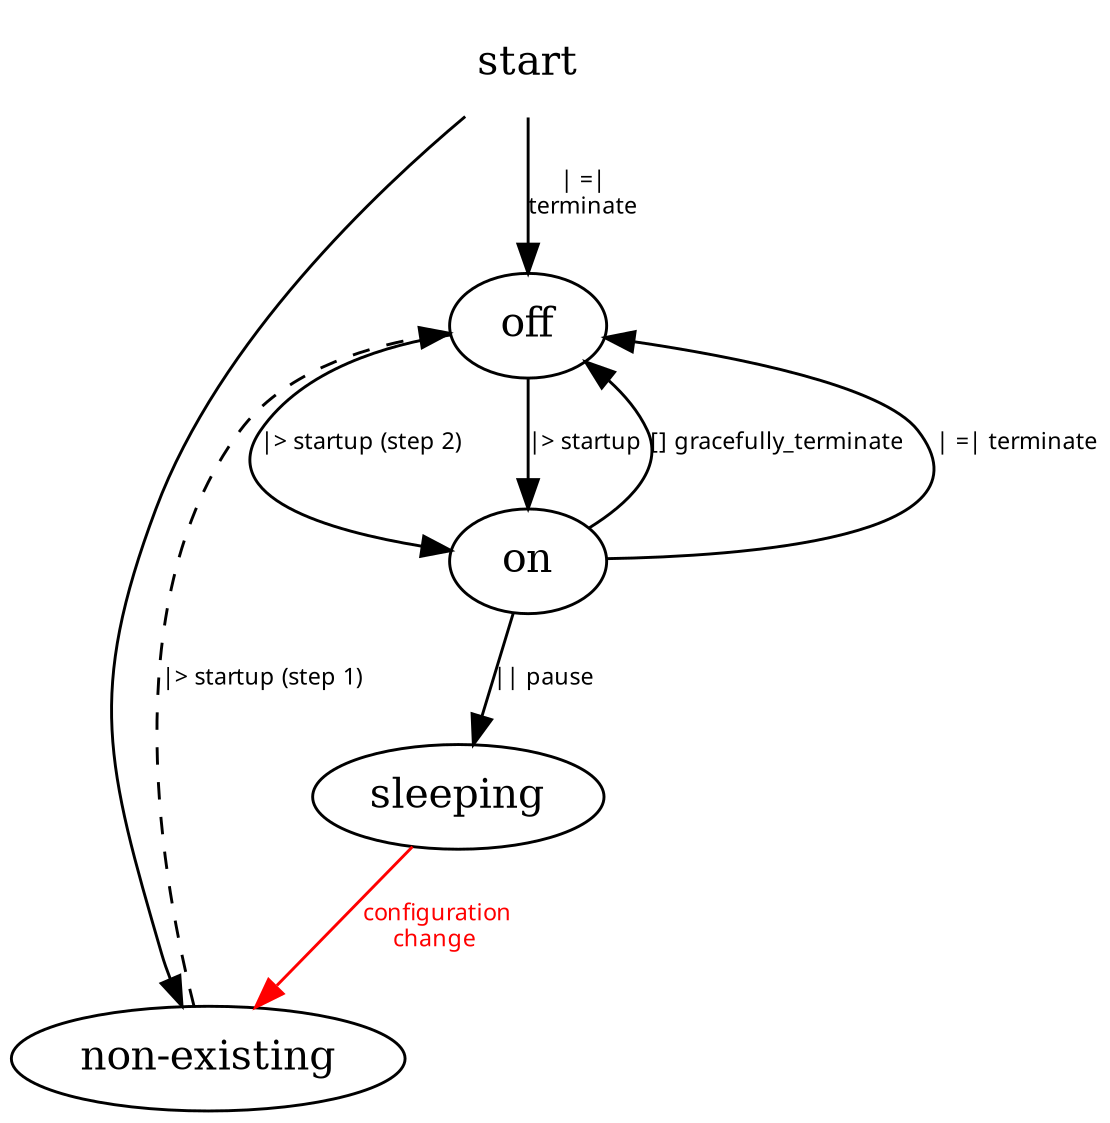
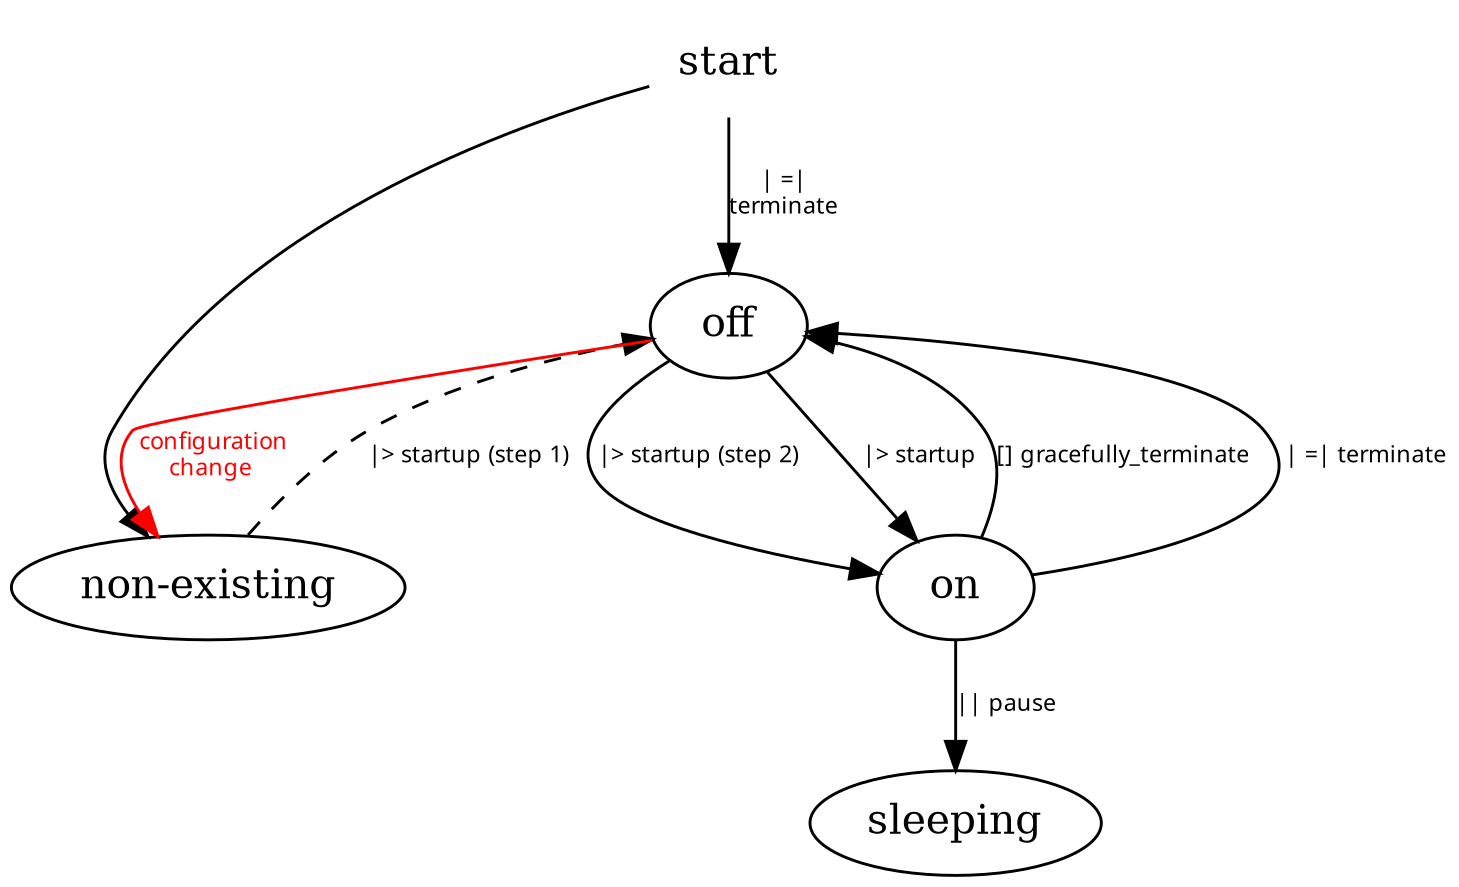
edge "sleeping" -> "non-existing": now "off" -> "non-existing"
